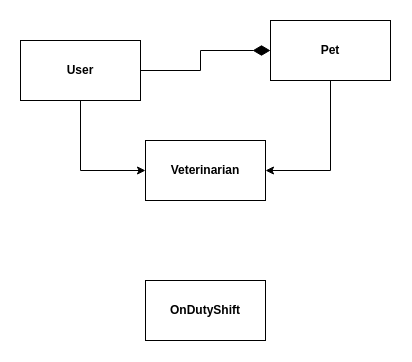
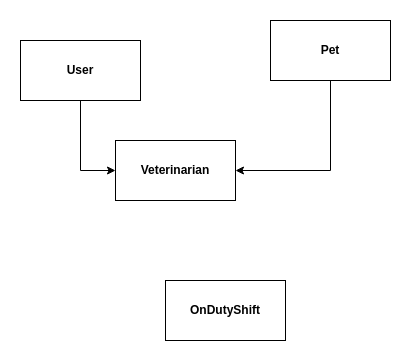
edge "User" -> "Pet": removed
node "Veterinarian": moved (206, 171) -> (176, 171)
node "OnDutyShift": moved (206, 311) -> (226, 311)
